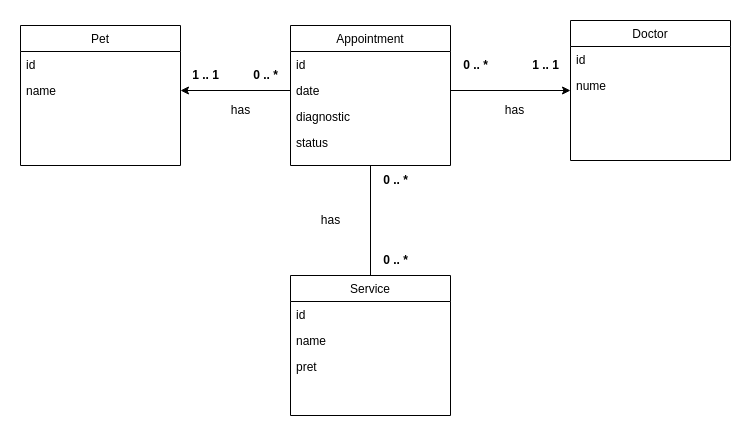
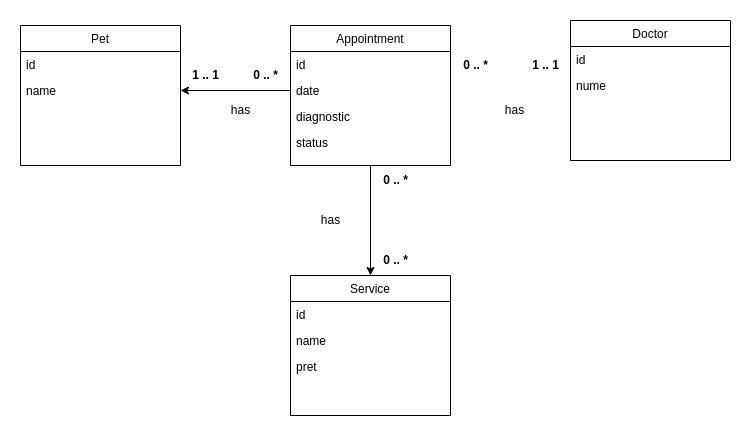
edge "date" -> "Doctor": removed
edge "Appointment" -- "Service": arrowhead none -> classic
